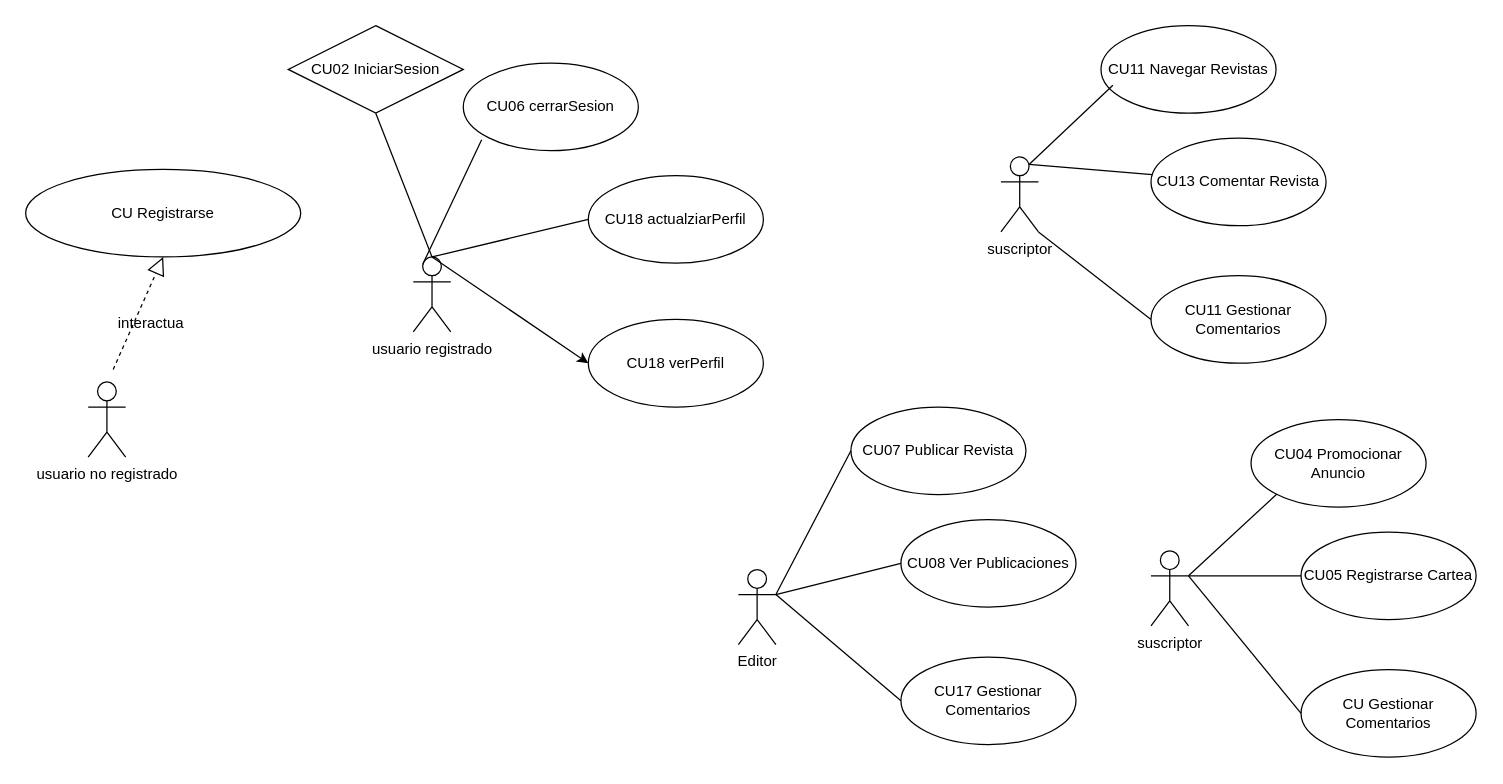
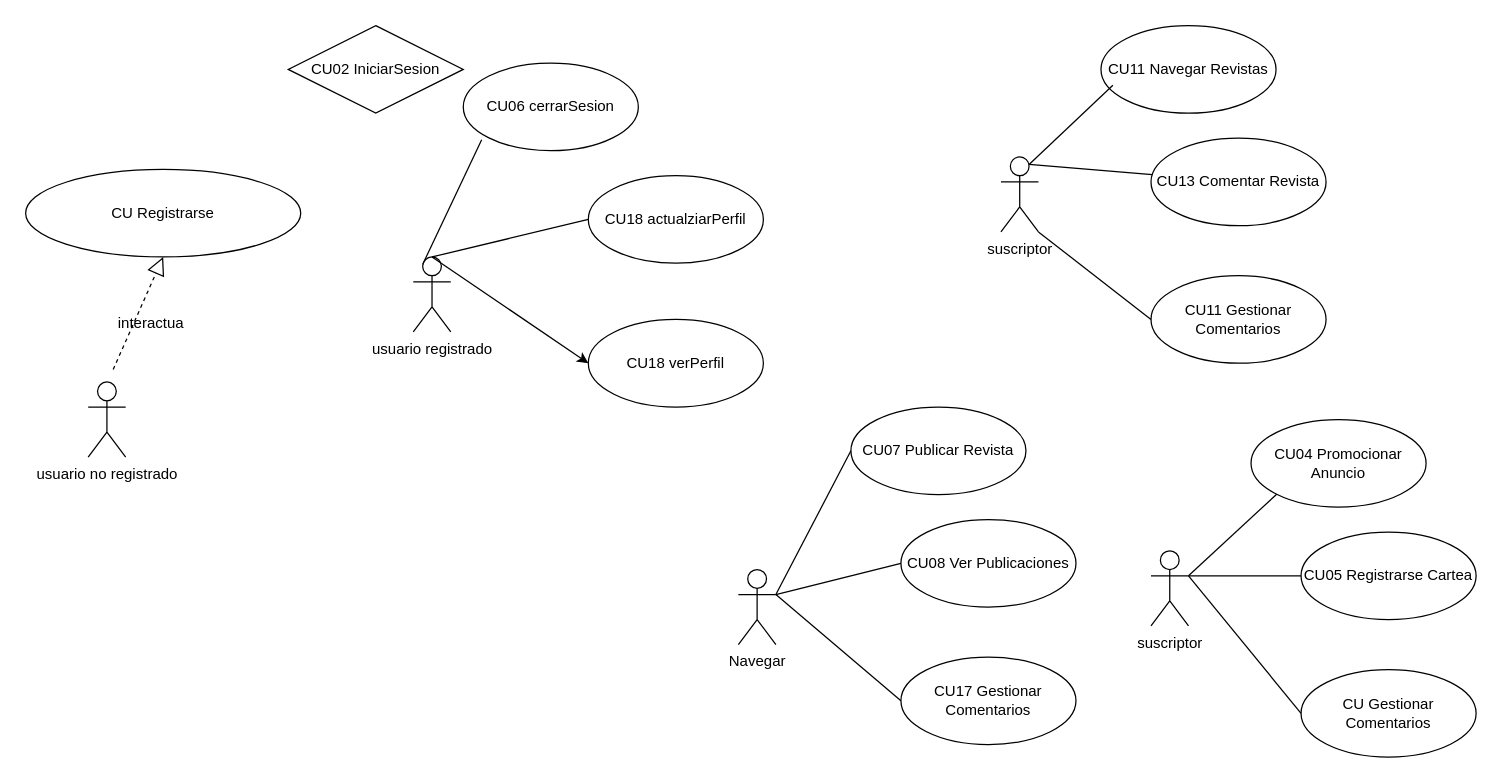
edge "CU02 IniciarSesion" -- "usuario registrado": removed
node "Editor": label "Editor" -> "Navegar"
